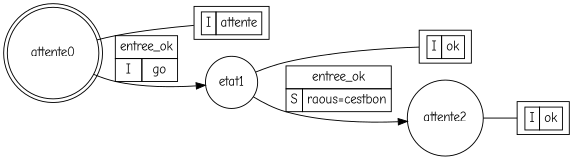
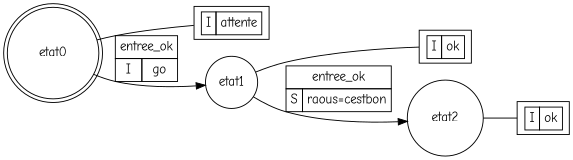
node "attente0": label "attente0" -> "etat0"
node "attente2": label "attente2" -> "etat2"
